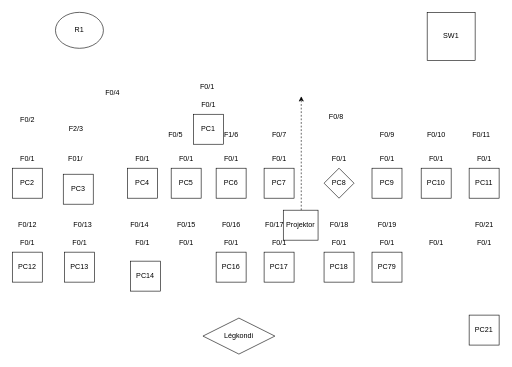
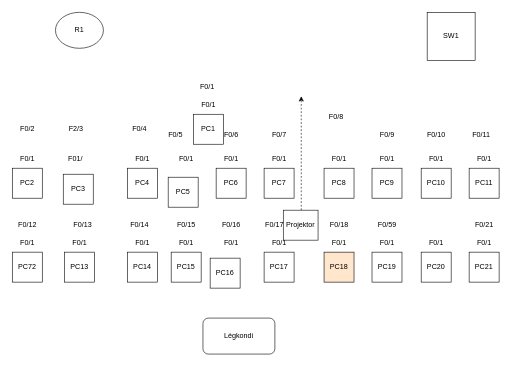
node "F0/4": moved (113, 93) -> (140, 129)
node "F0/2": moved (27, 120) -> (27, 129)
node "F1/6": label "F1/6" -> "F0/6"
node "PC5": moved (186, 183) -> (183, 192)
node "PC8": shape diamond -> rectangle
node "F0/19": label "F0/19" -> "F0/59"
node "PC12": label "PC12" -> "PC72"
node "PC15": added
node "PC16": moved (231, 267) -> (225, 273)
node "PC18": fillcolor #ffffff -> #ffe6cc
node "PC79": label "PC79" -> "PC19"
node "PC20": added
node "PC14": moved (146, 276) -> (143, 267)
node "PC21": moved (485, 330) -> (485, 267)
node "Légkondi": shape diamond -> rounded rectangle
